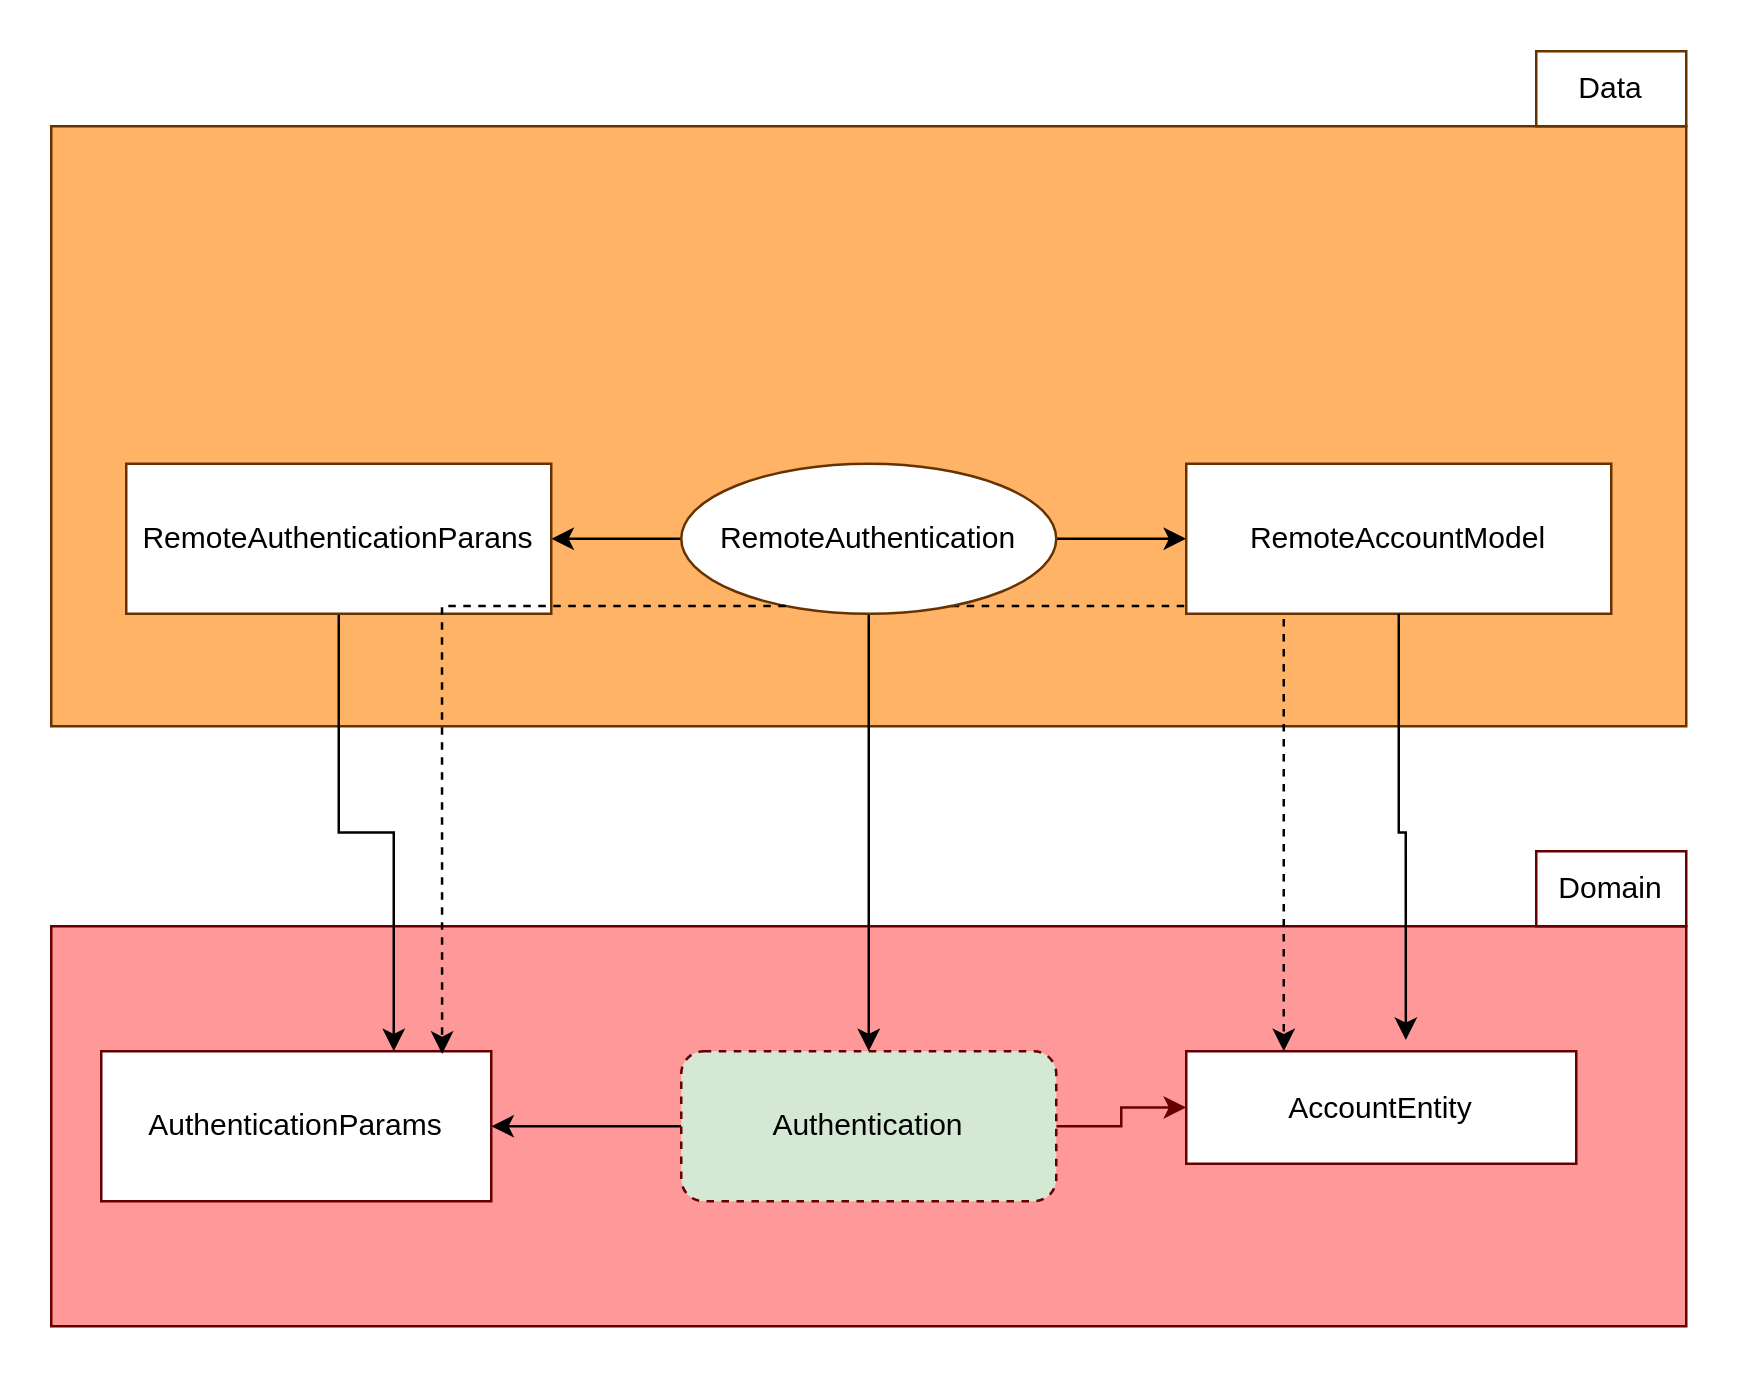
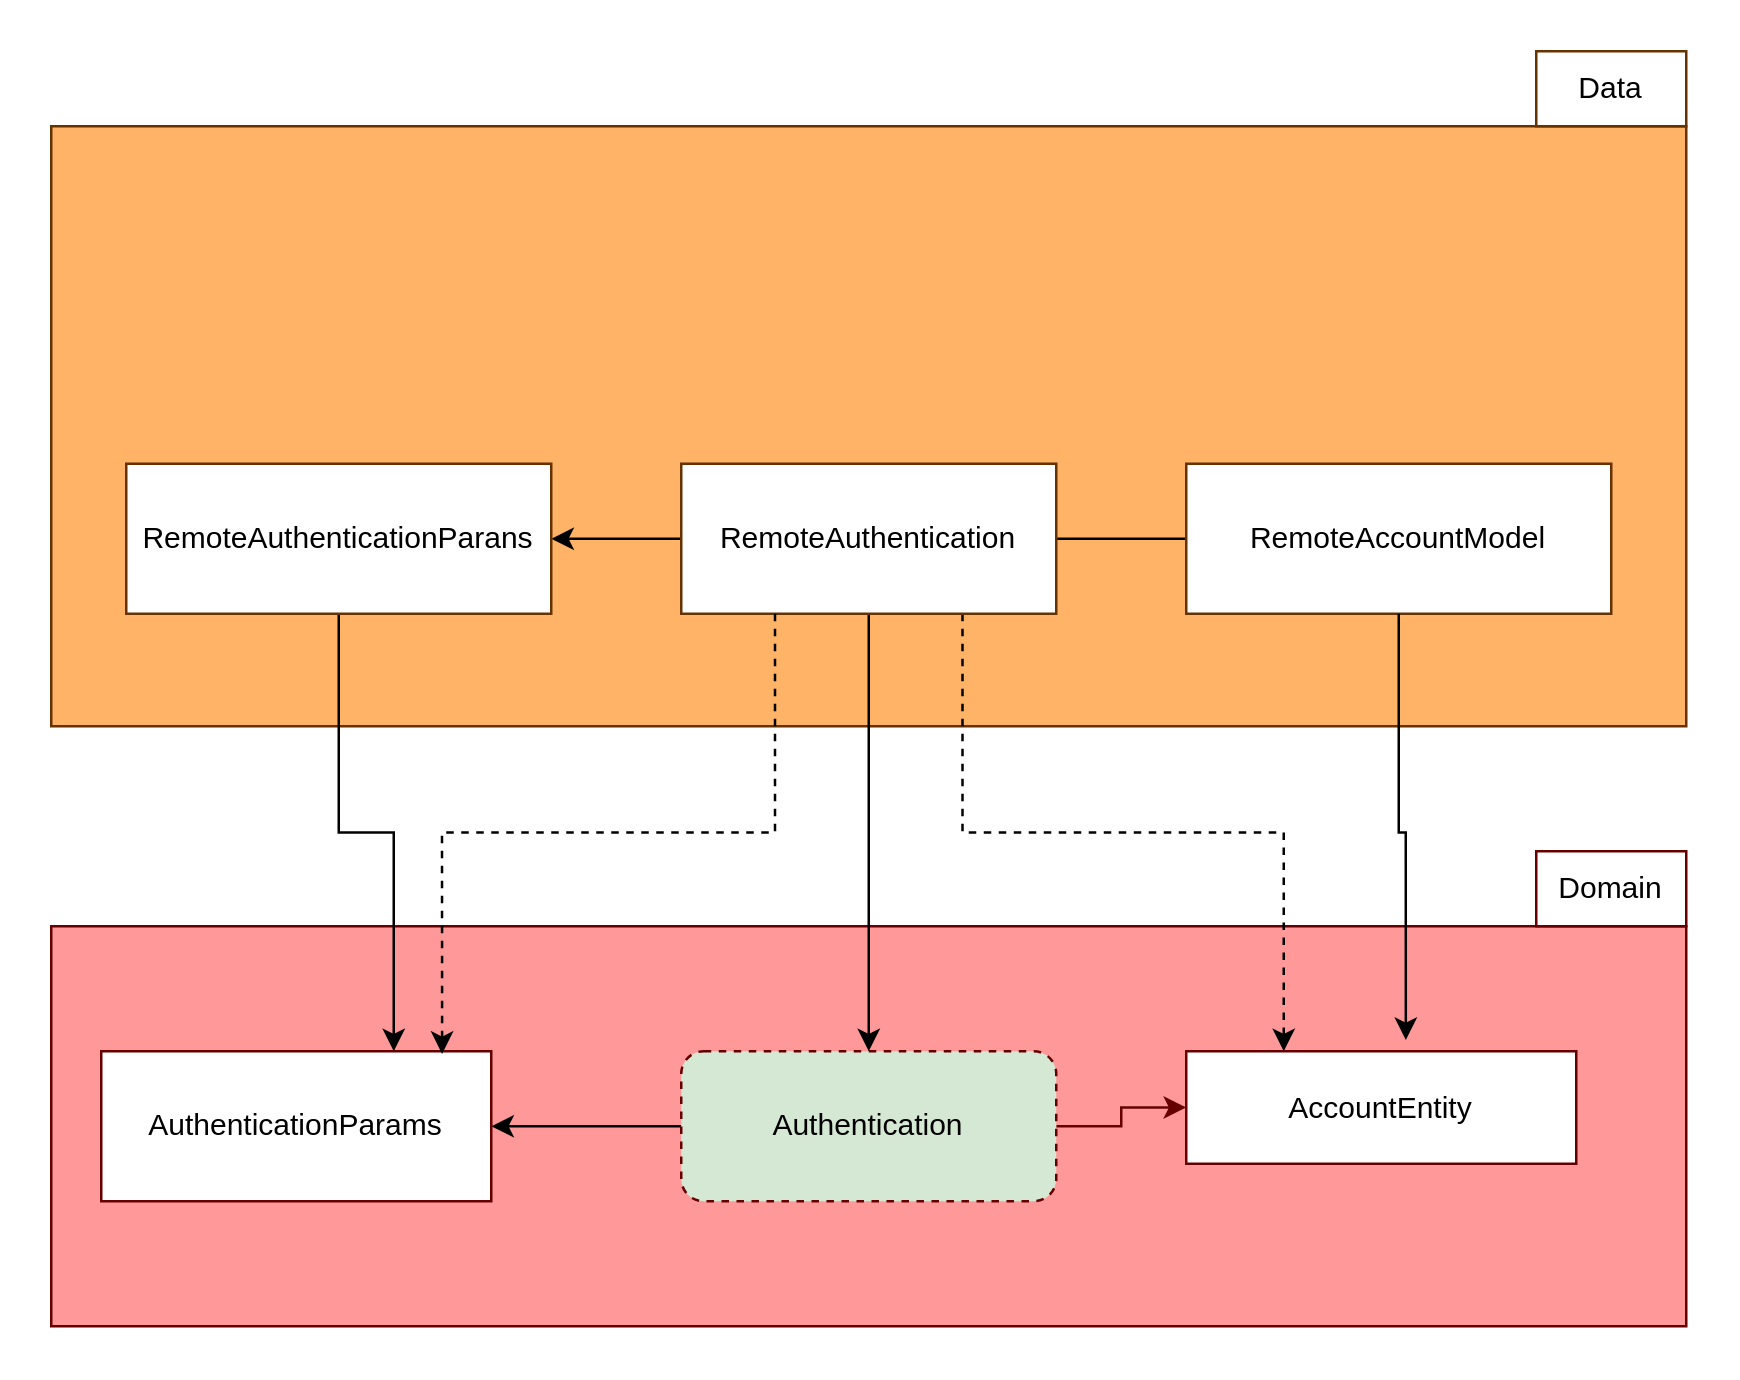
node "RemoteAuthentication": shape ellipse -> rectangle
edge "RemoteAuthentication" -> "RemoteAccountModel": arrowhead classic -> none
